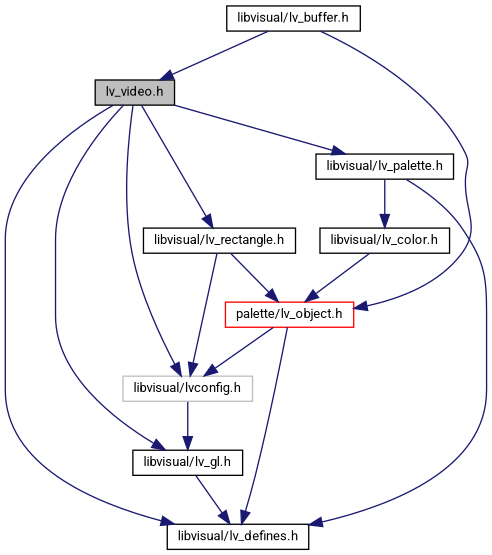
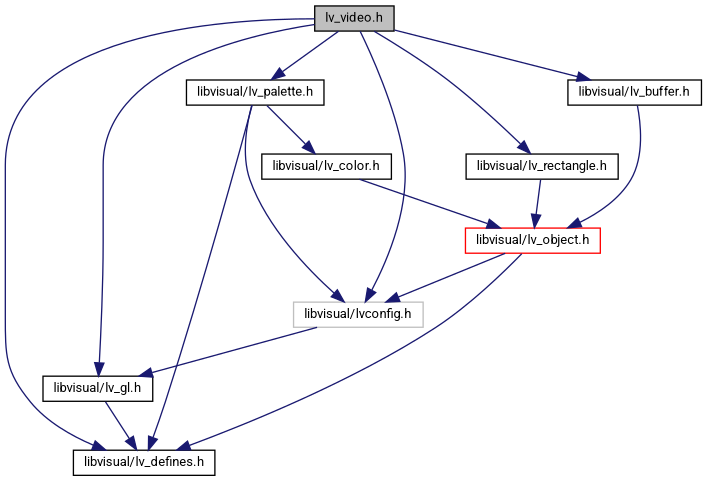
edge "libvisual/lv_buffer.h" -> "lv_video.h": reversed
edge "libvisual/lv_rectangle.h" -> "libvisual/lvconfig.h": now "libvisual/lv_palette.h" -> "libvisual/lvconfig.h"
node "palette/lv_object.h": label "palette/lv_object.h" -> "libvisual/lv_object.h"
